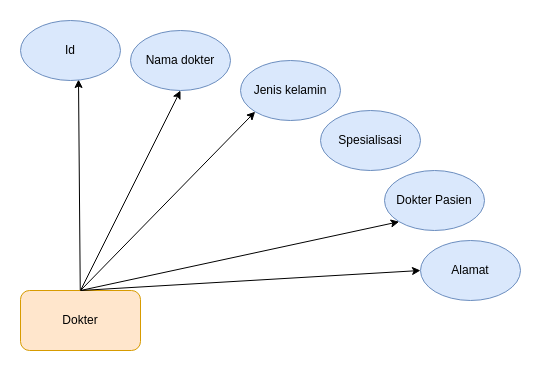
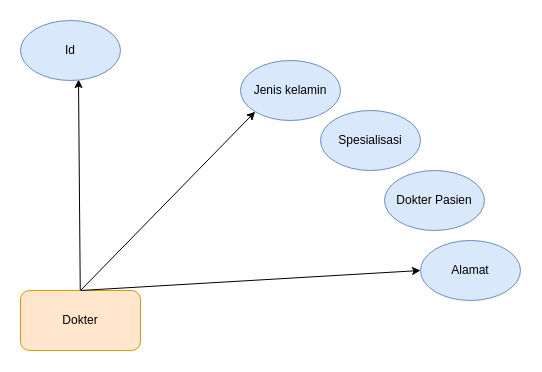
node "Nama dokter": removed
edge "Dokter" -> "Nama dokter": removed
edge "Dokter" -> "Dokter Pasien": removed
